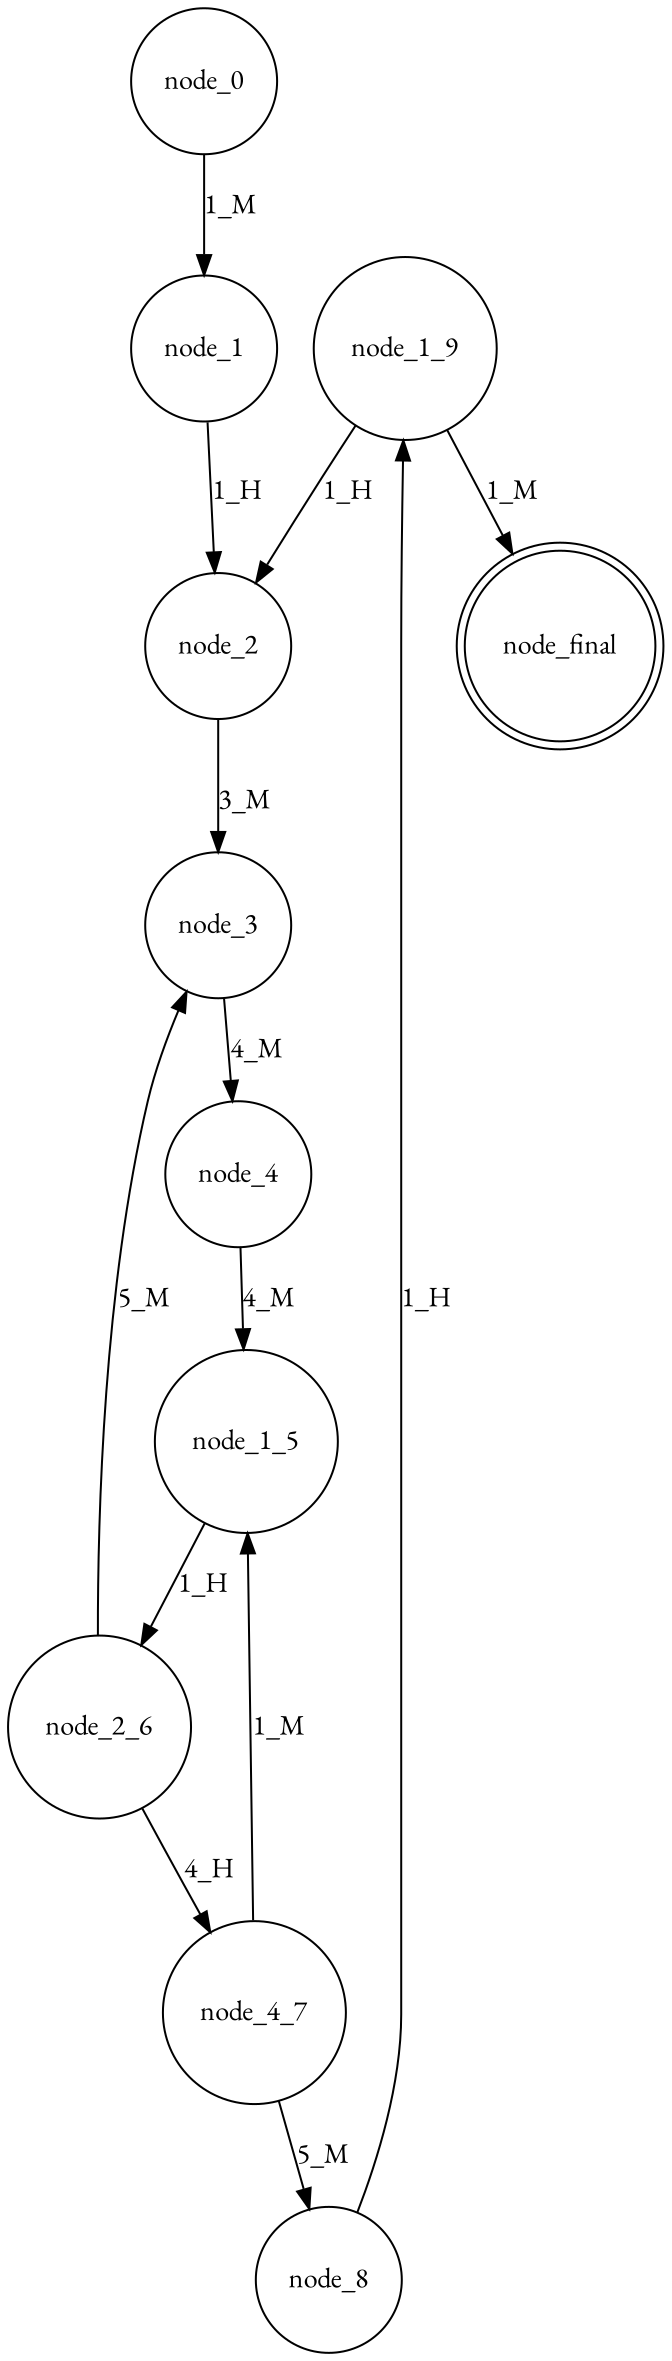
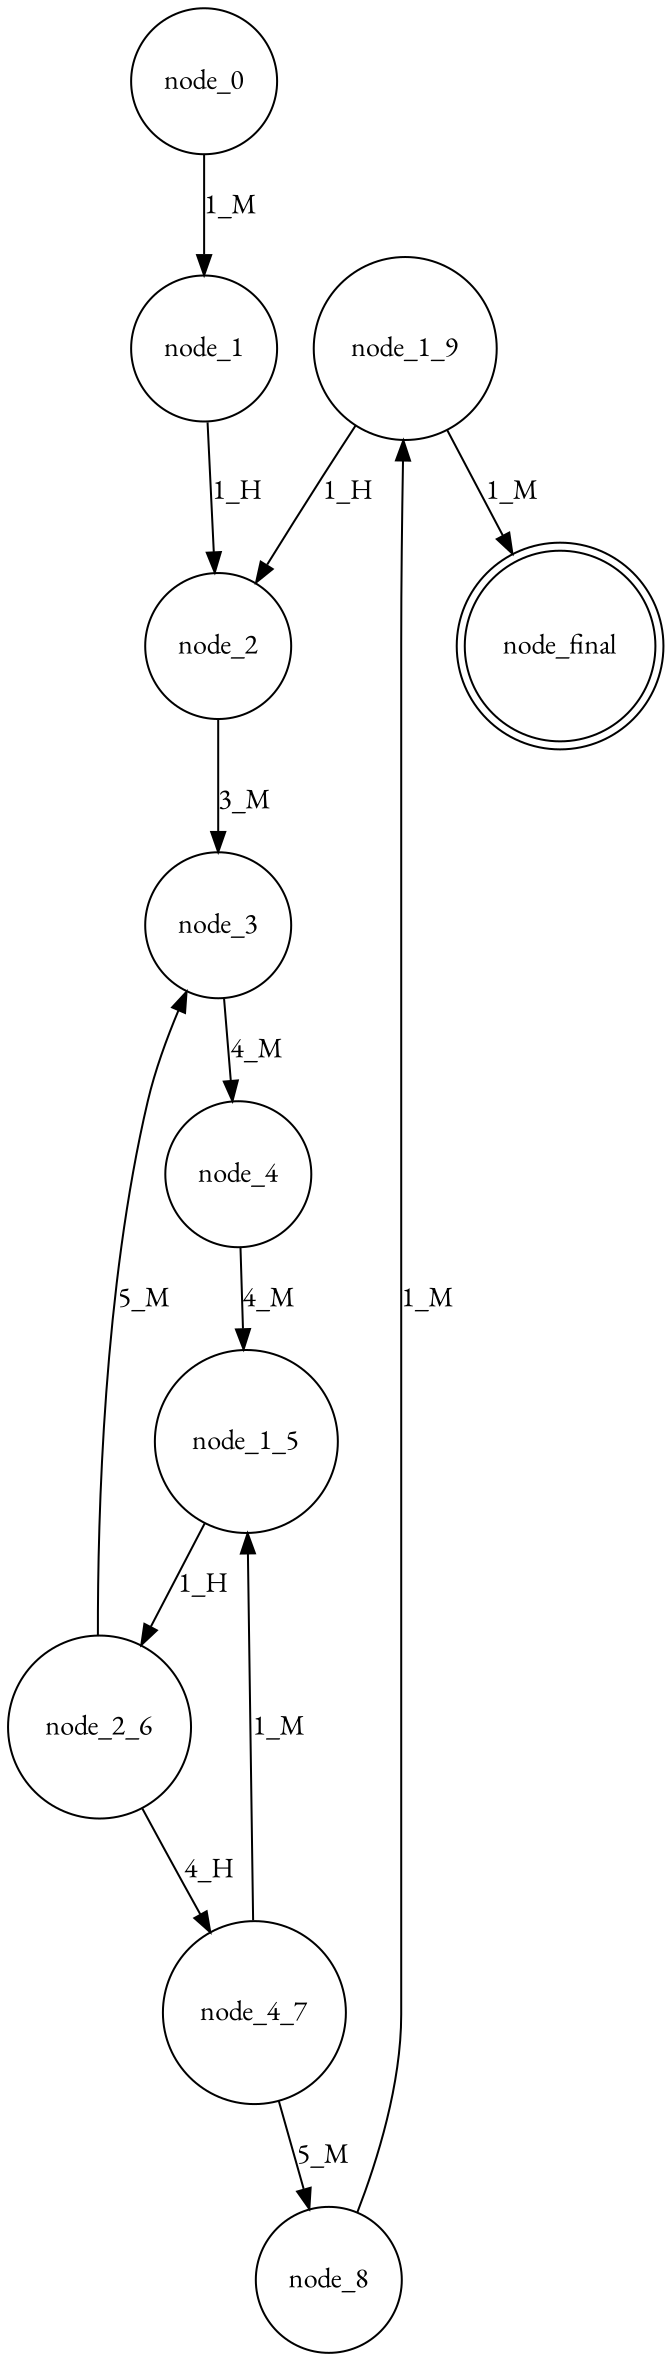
edge "node_8" -> "node_1_9": label "1_H" -> "1_M"
